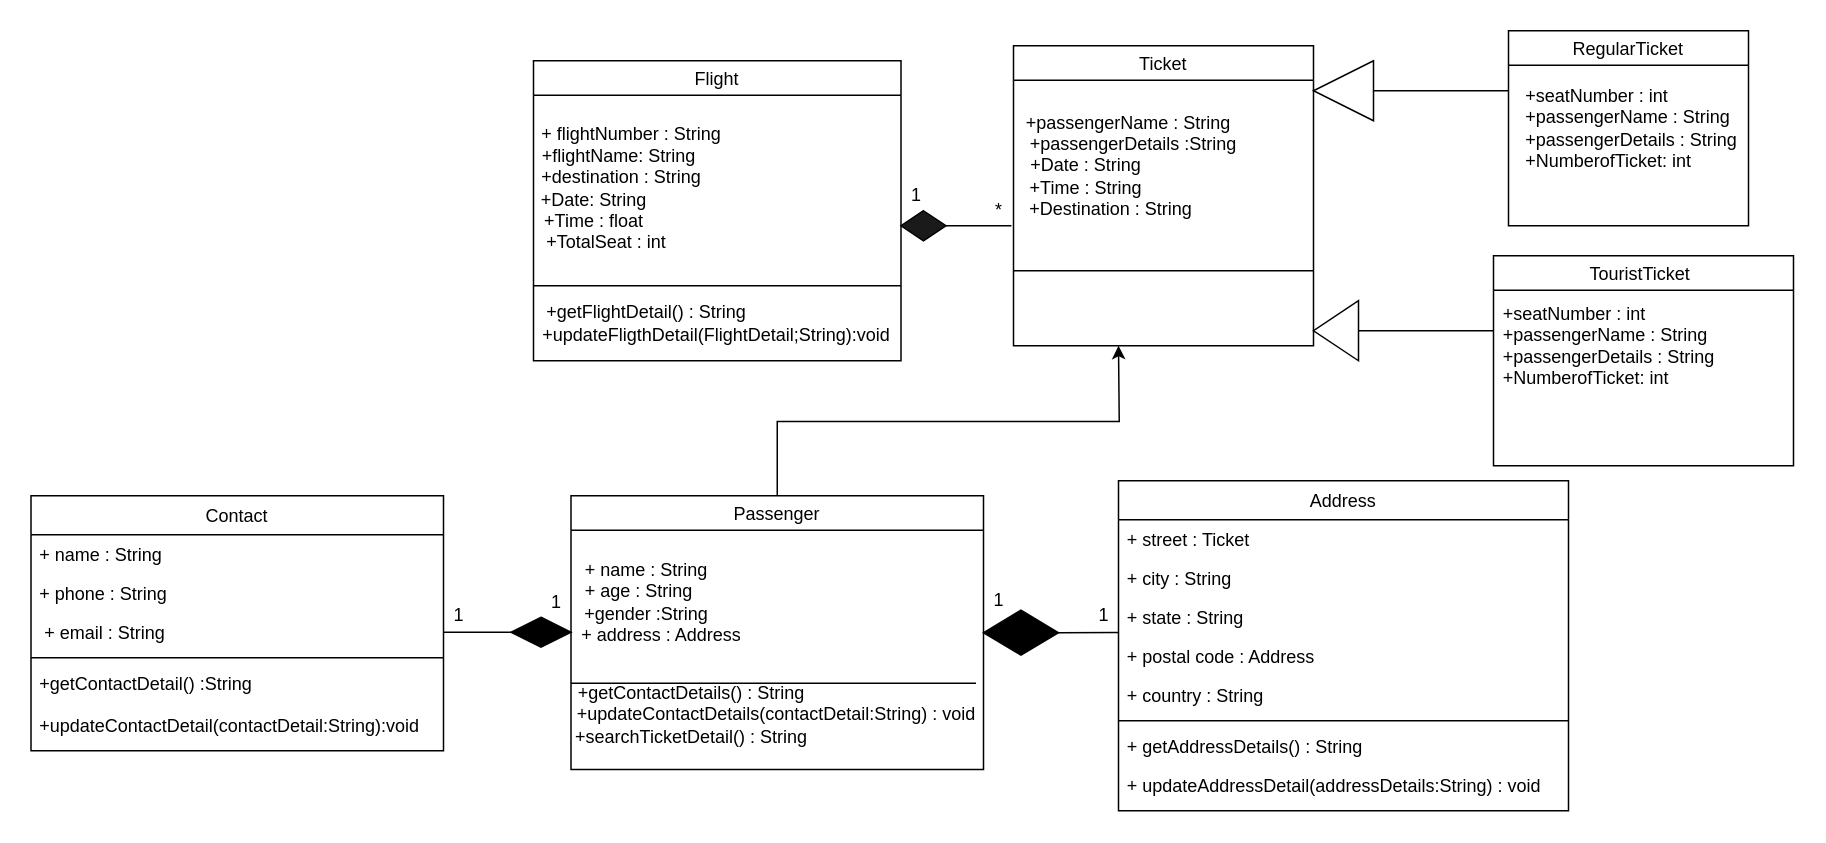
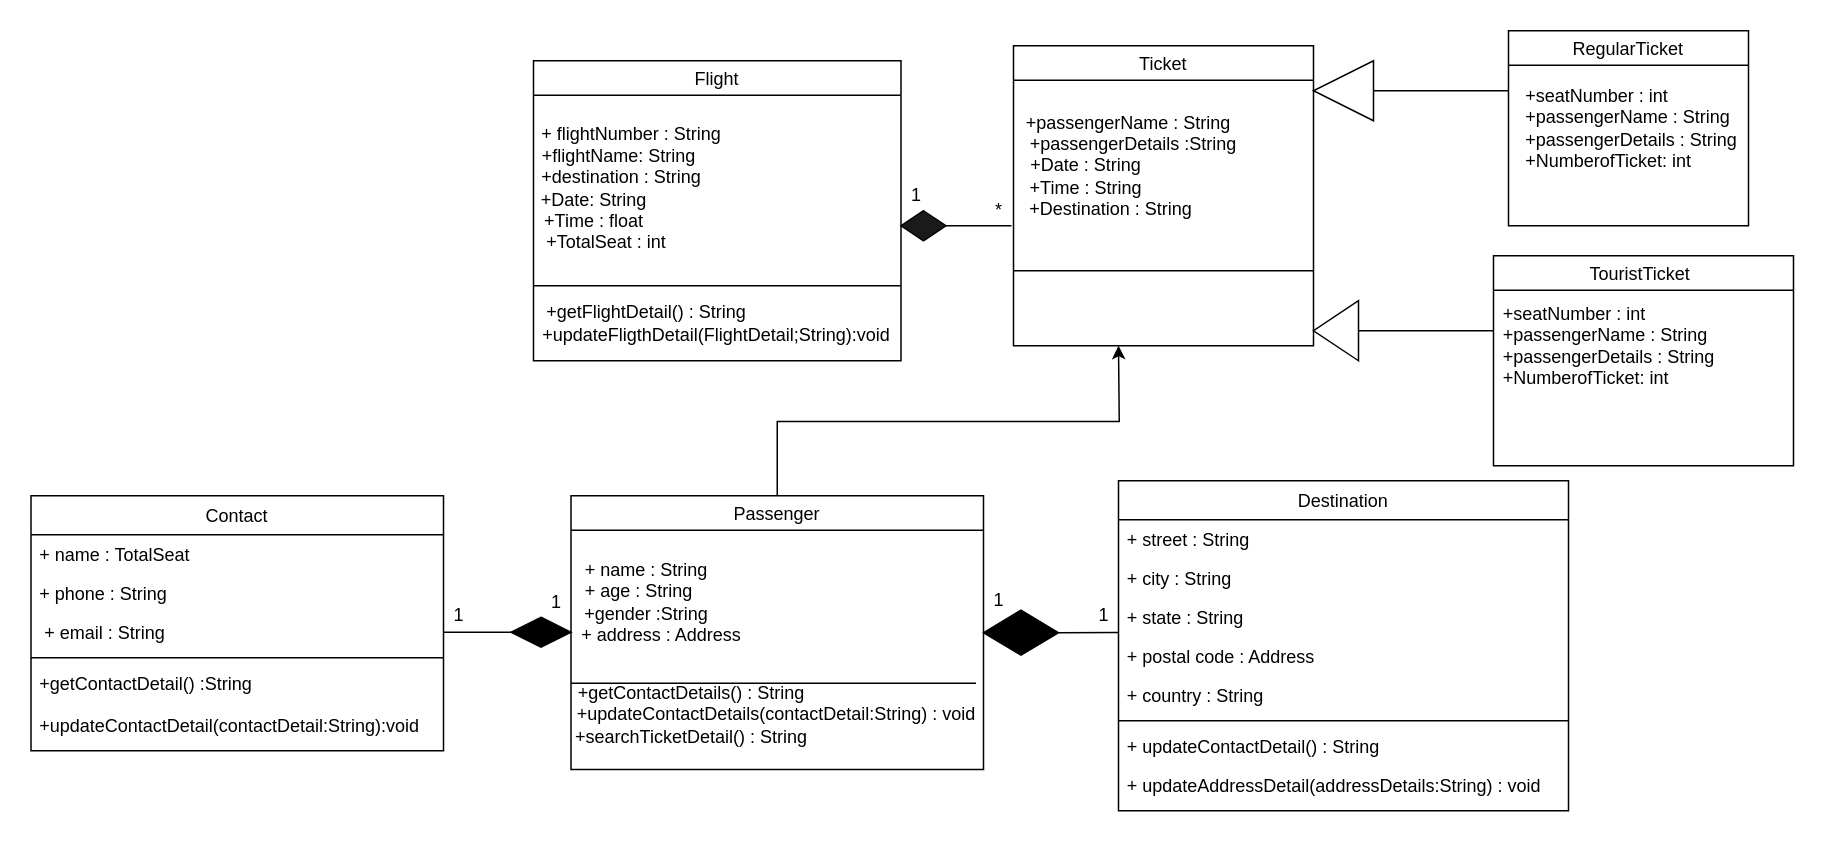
node "Address": label "Address" -> "Destination"
node "+ street : Ticket": label "+ street : Ticket" -> "+ street : String"
node "+ name : String": label "+ name : String" -> "+ name : TotalSeat"
node "+ getAddressDetails() : String": label "+ getAddressDetails() : String" -> "+ updateContactDetail() : String"
